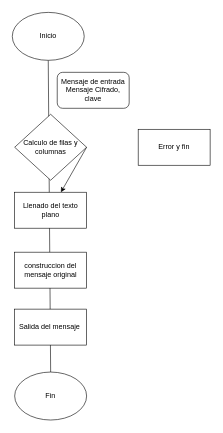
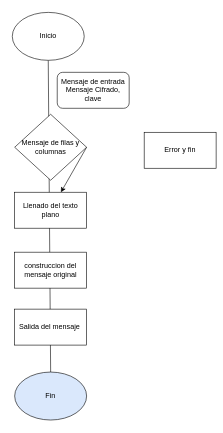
node "Calculo de filas y columnas": label "Calculo de filas y columnas" -> "Mensaje de filas y columnas"
node "Error y fin": moved (174, 147) -> (180, 150)
node "Fin": fillcolor #ffffff -> #dae8fc
